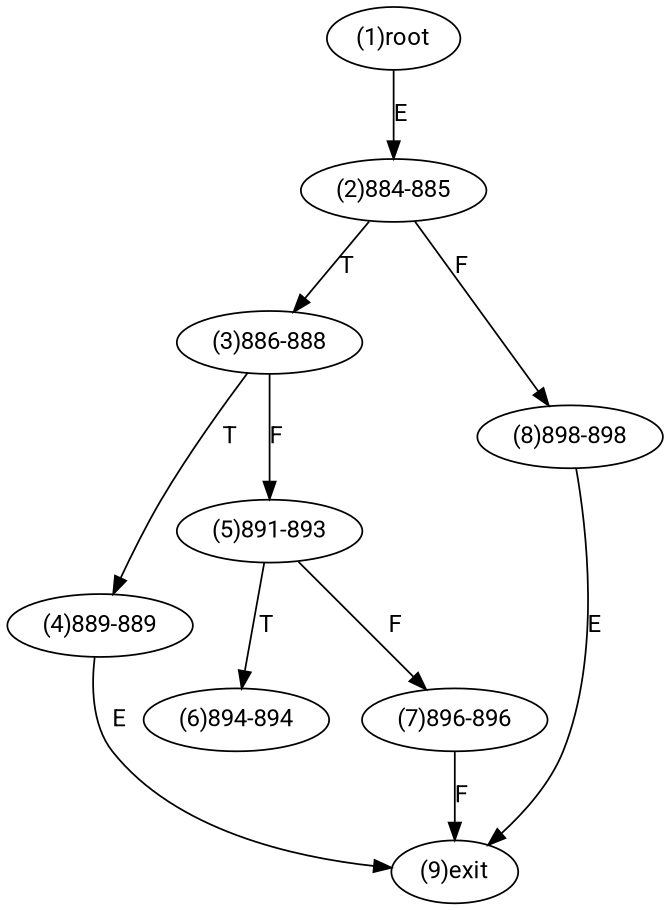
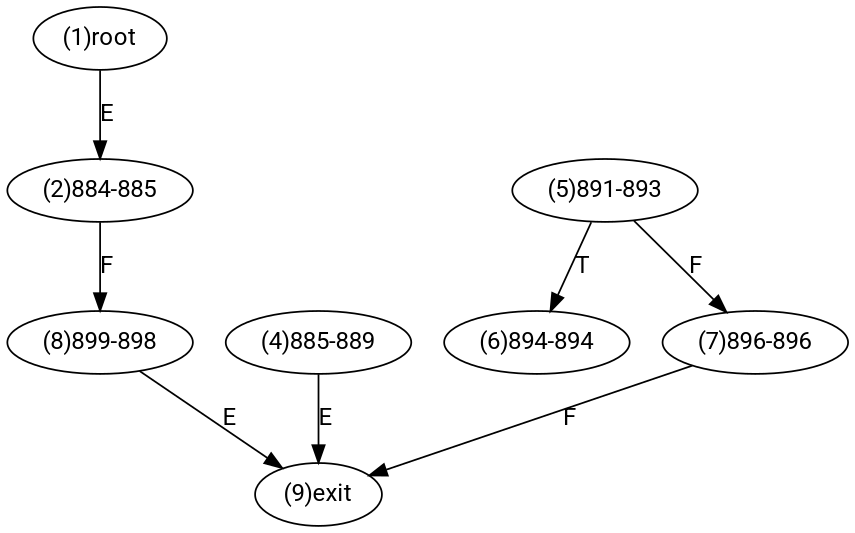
node "(3)886-888": removed
node "(8)898-898": label "(8)898-898" -> "(8)899-898"
node "(4)889-889": label "(4)889-889" -> "(4)885-889"
